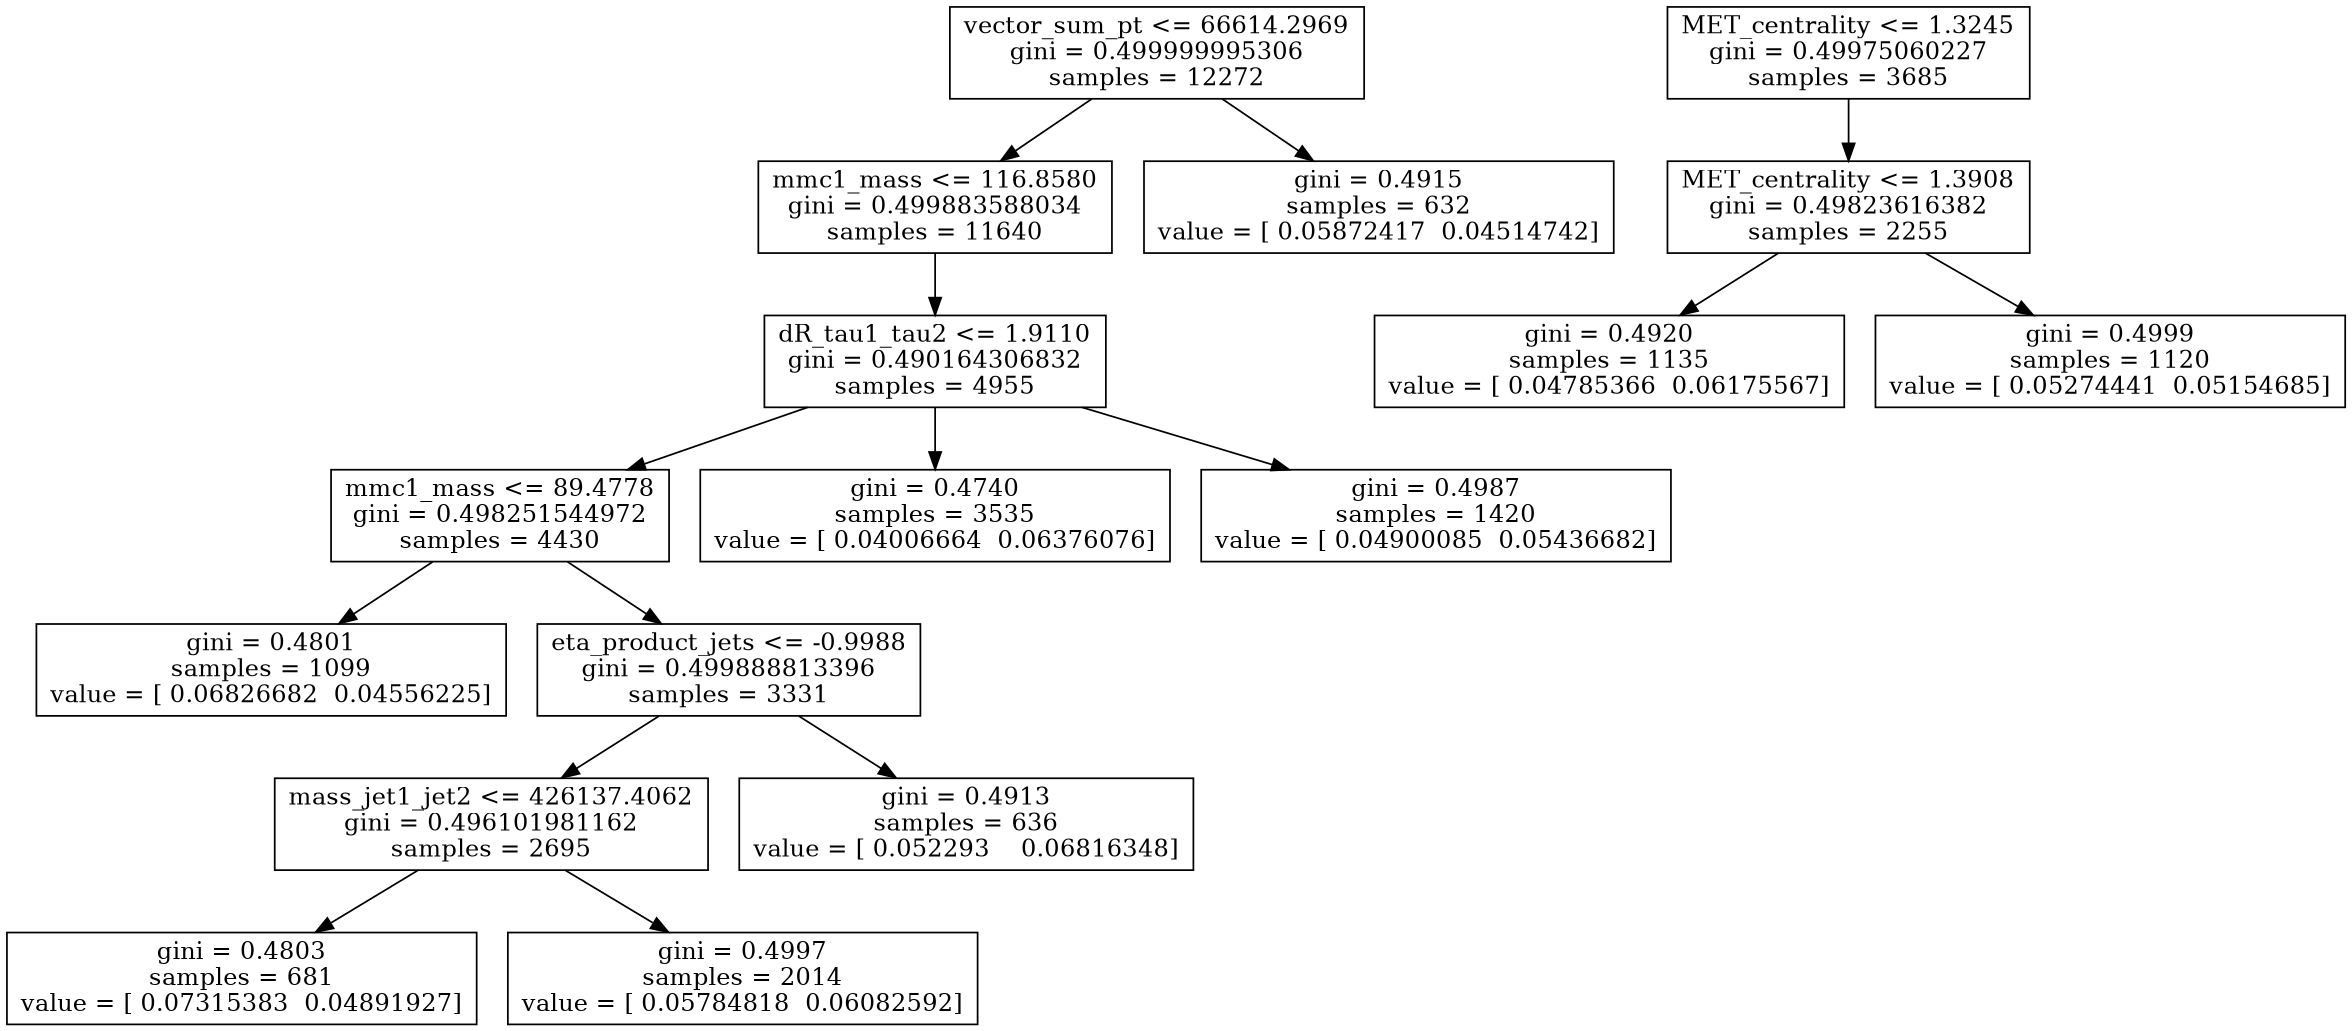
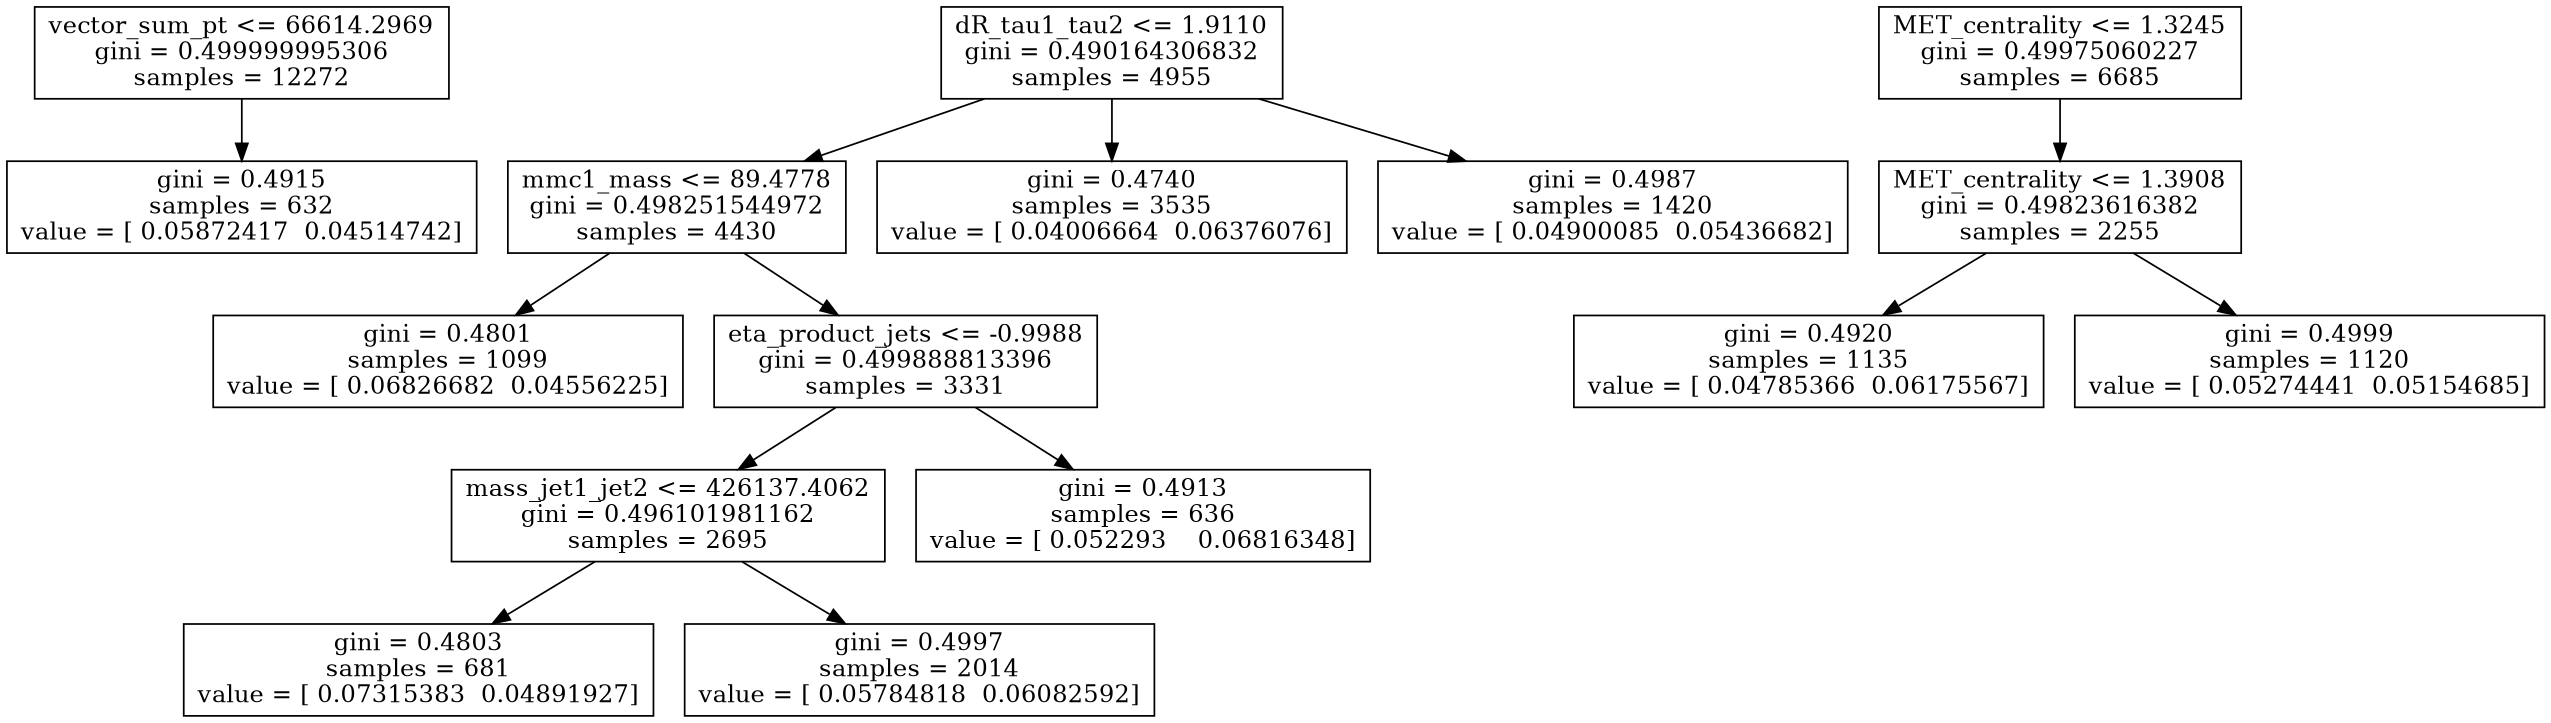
node "MET_centrality <= 1.3245 gini = 0.49975060227 samples = 3685": label "MET_centrality <= 1.3245 gini = 0.49975060227 samples = 3685" -> "MET_centrality <= 1.3245 gini = 0.49975060227 samples = 6685"
node "mmc1_mass <= 116.8580 gini = 0.499883588034 samples = 11640": removed
